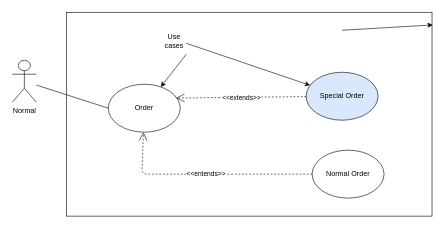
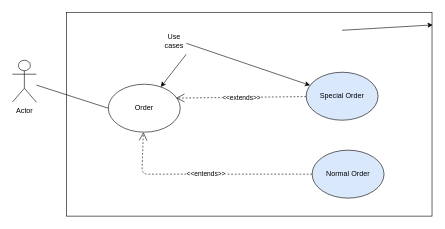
node "Normal": label "Normal" -> "Actor"
node "Normal Order": fillcolor #ffffff -> #dae8fc
